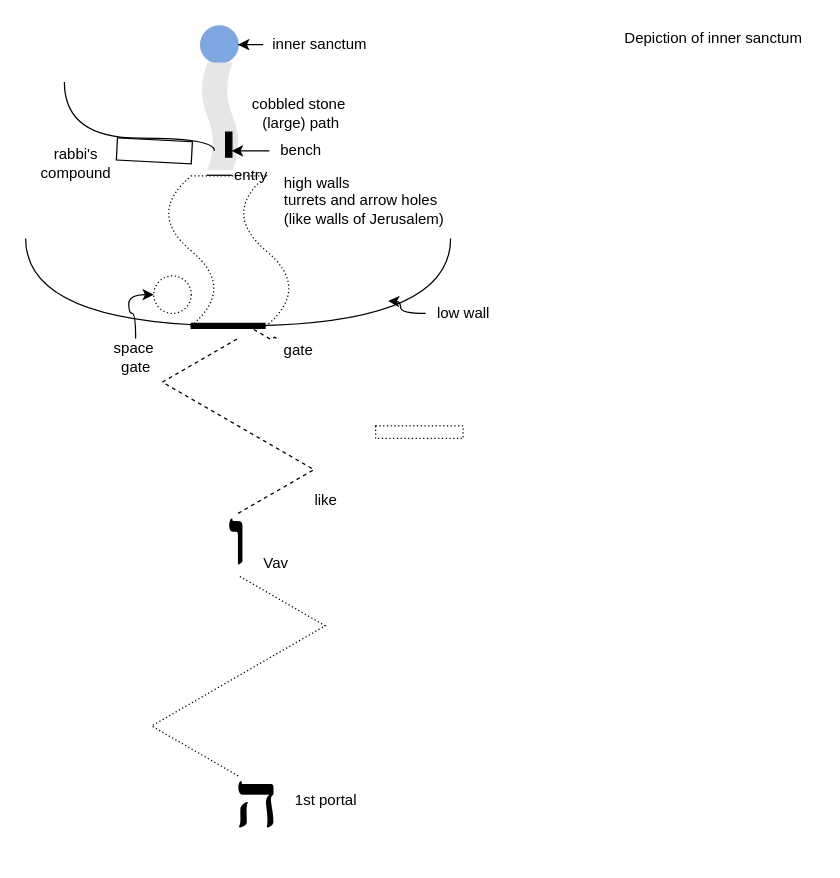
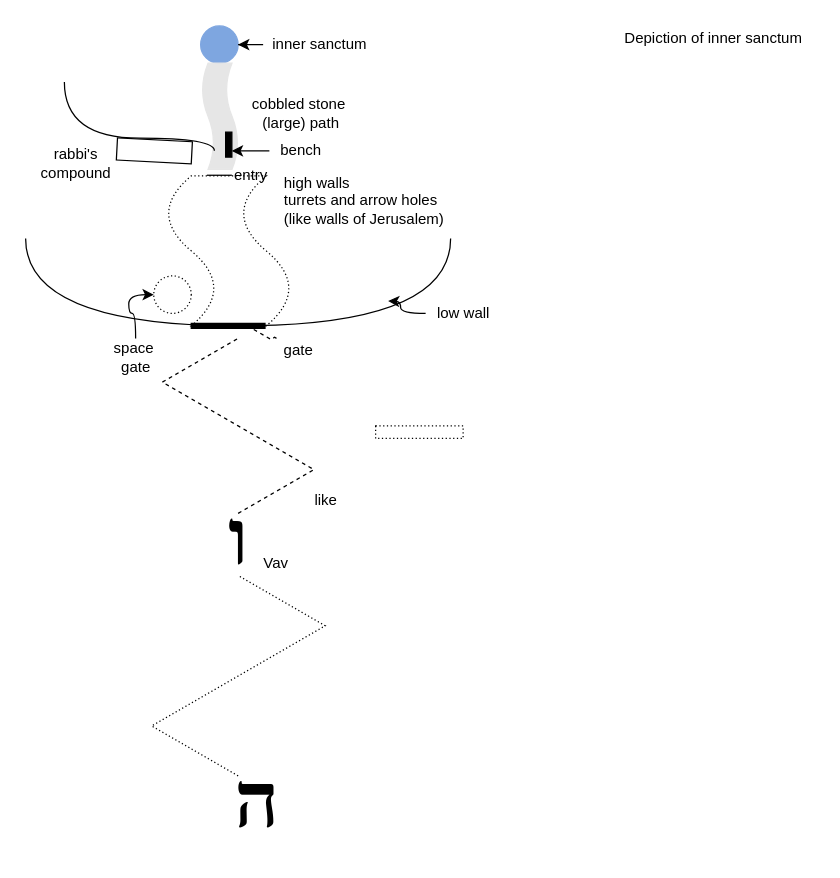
node "1st portal": removed
